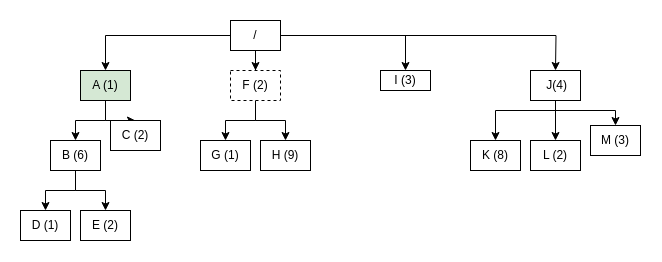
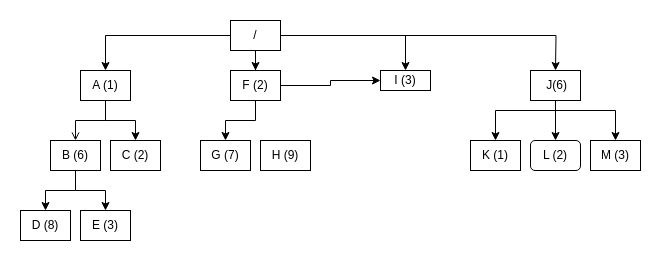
node "A (1)": fillcolor #d5e8d4 -> #ffffff
node "F (2)": style dashed -> solid
node "J(4)": label "J(4)" -> "J(6)"
edge "F (2)" -> "H (9)": now "F (2)" -> "I (3)"
edge "A (1)" -> "B (6)": arrowhead classic -> open
node "C (2)": moved (136, 136) -> (136, 156)
node "M (3)": moved (616, 141) -> (616, 156)
node "G (1)": label "G (1)" -> "G (7)"
node "K (8)": label "K (8)" -> "K (1)"
node "L (2)": shape rectangle -> rounded rectangle
node "D (1)": label "D (1)" -> "D (8)"
node "E (2)": label "E (2)" -> "E (3)"
